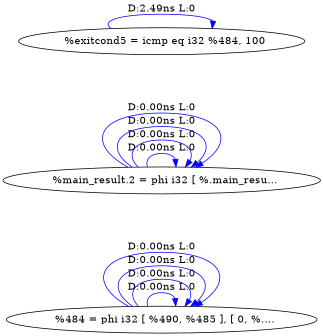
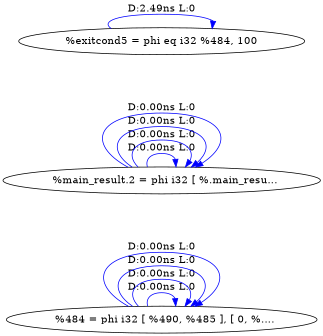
node "%exitcond5 = icmp eq i32 %484, 100": label "%exitcond5 = icmp eq i32 %484, 100" -> "%exitcond5 = phi eq i32 %484, 100"
